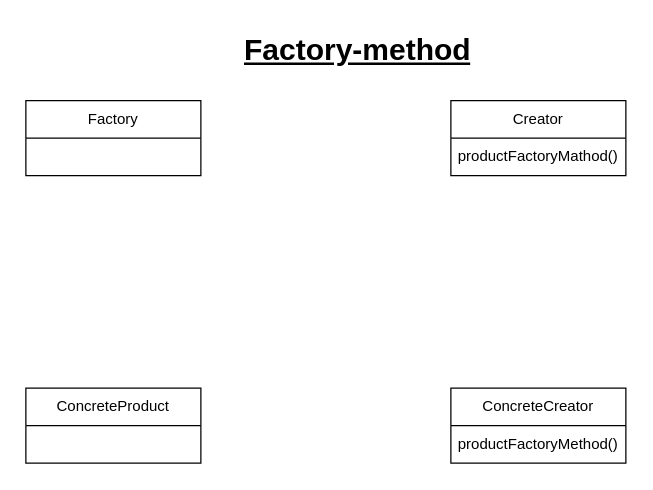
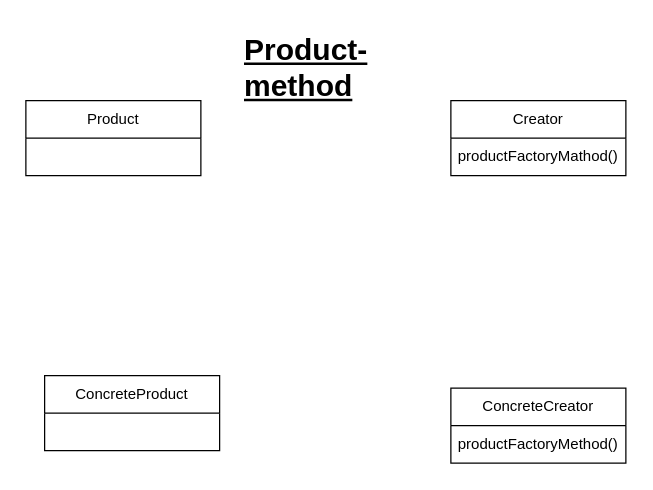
node "Factory-method": label "Factory-method" -> "Product-method"
node "Factory": label "Factory" -> "Product"
node "ConcreteProduct": moved (113, 426) -> (132, 413)
